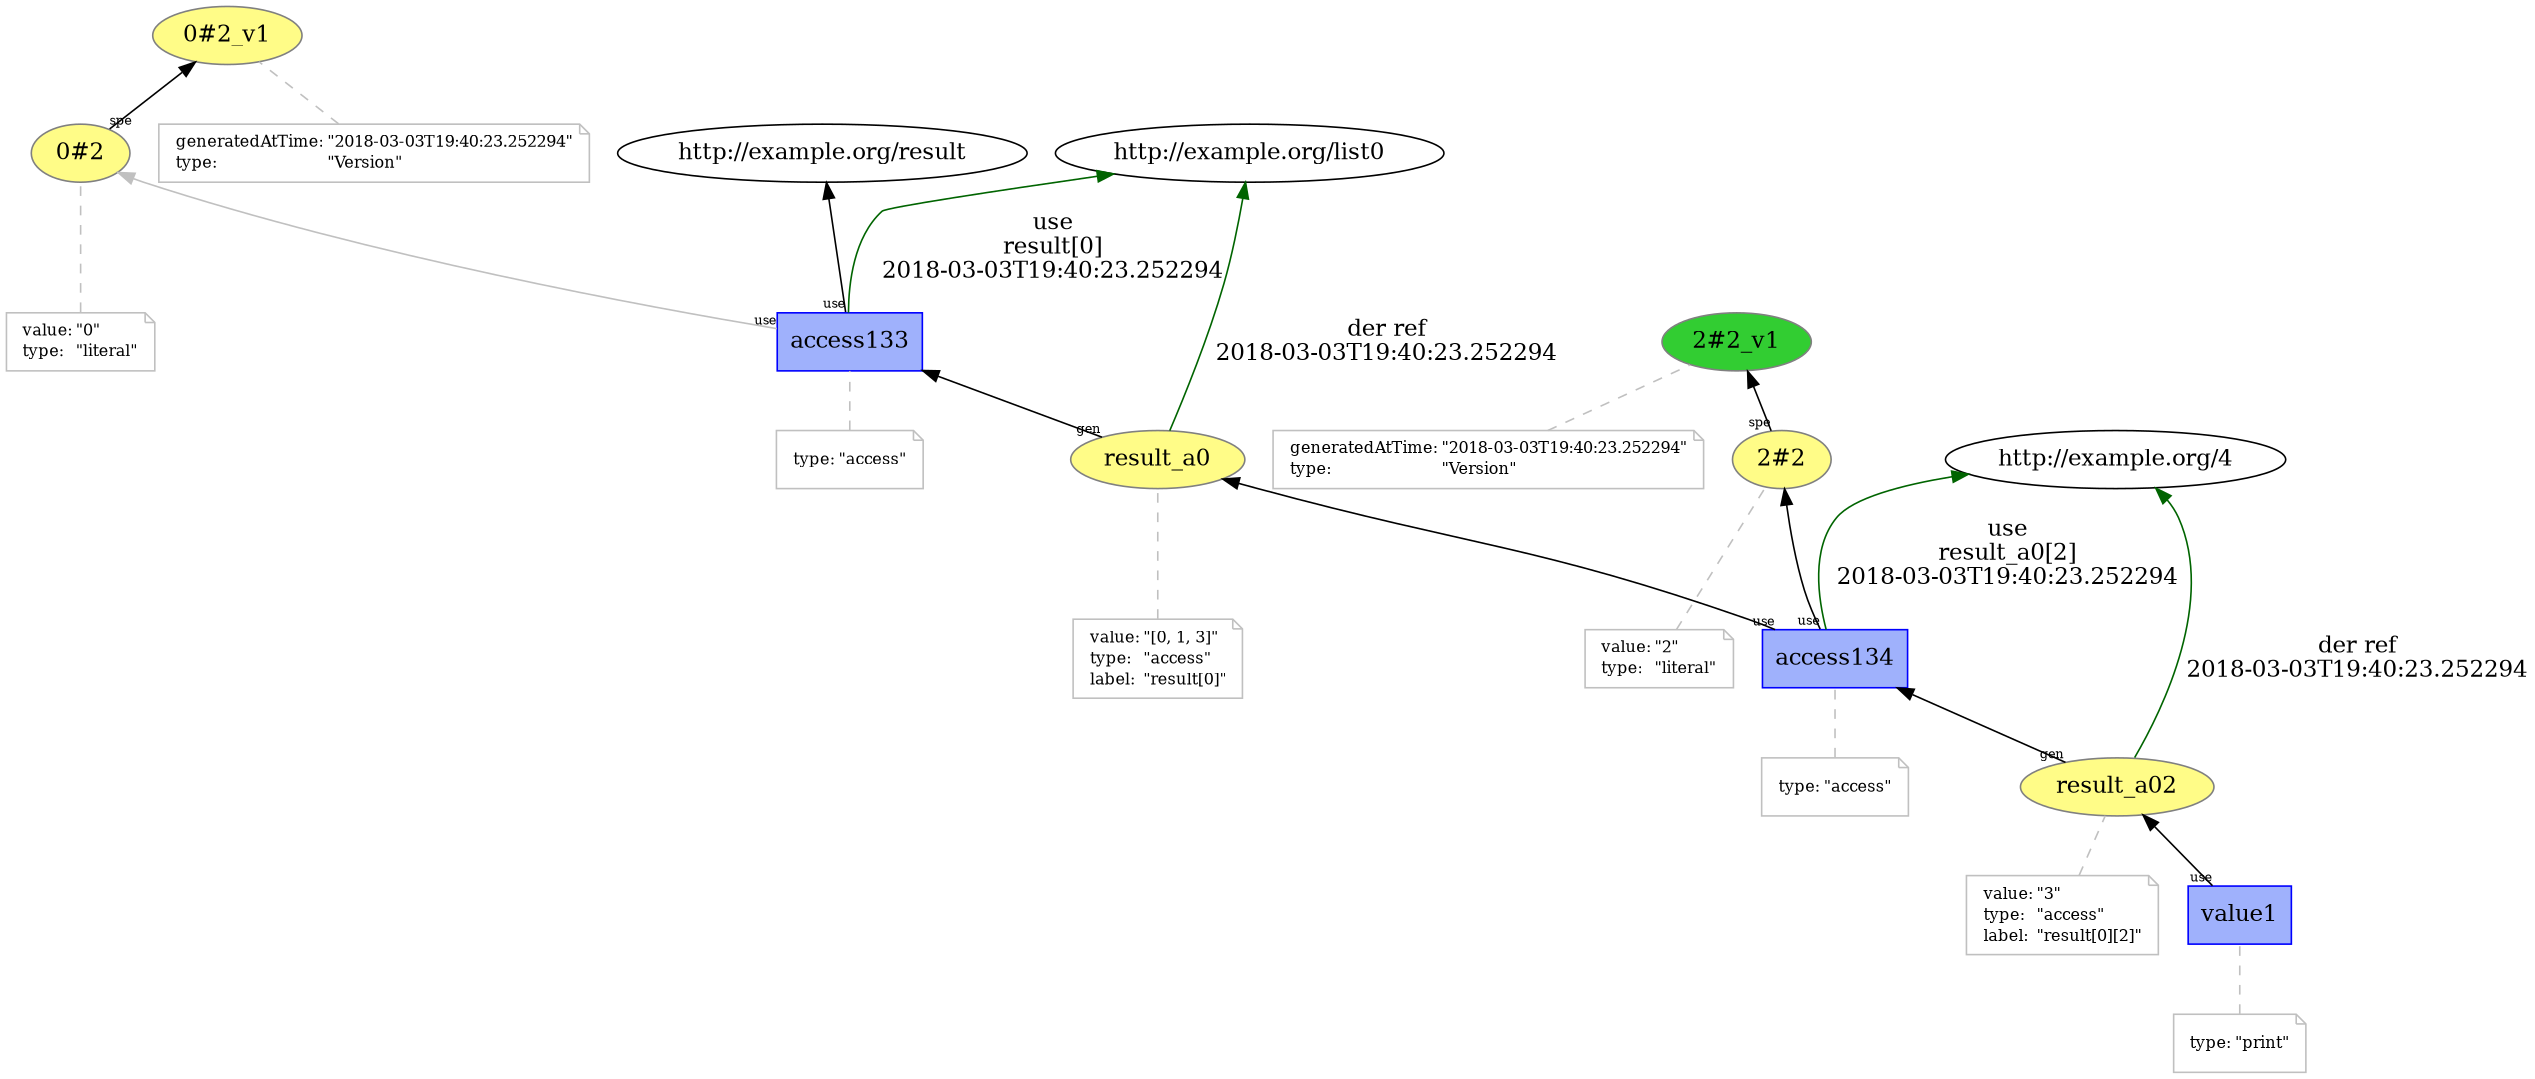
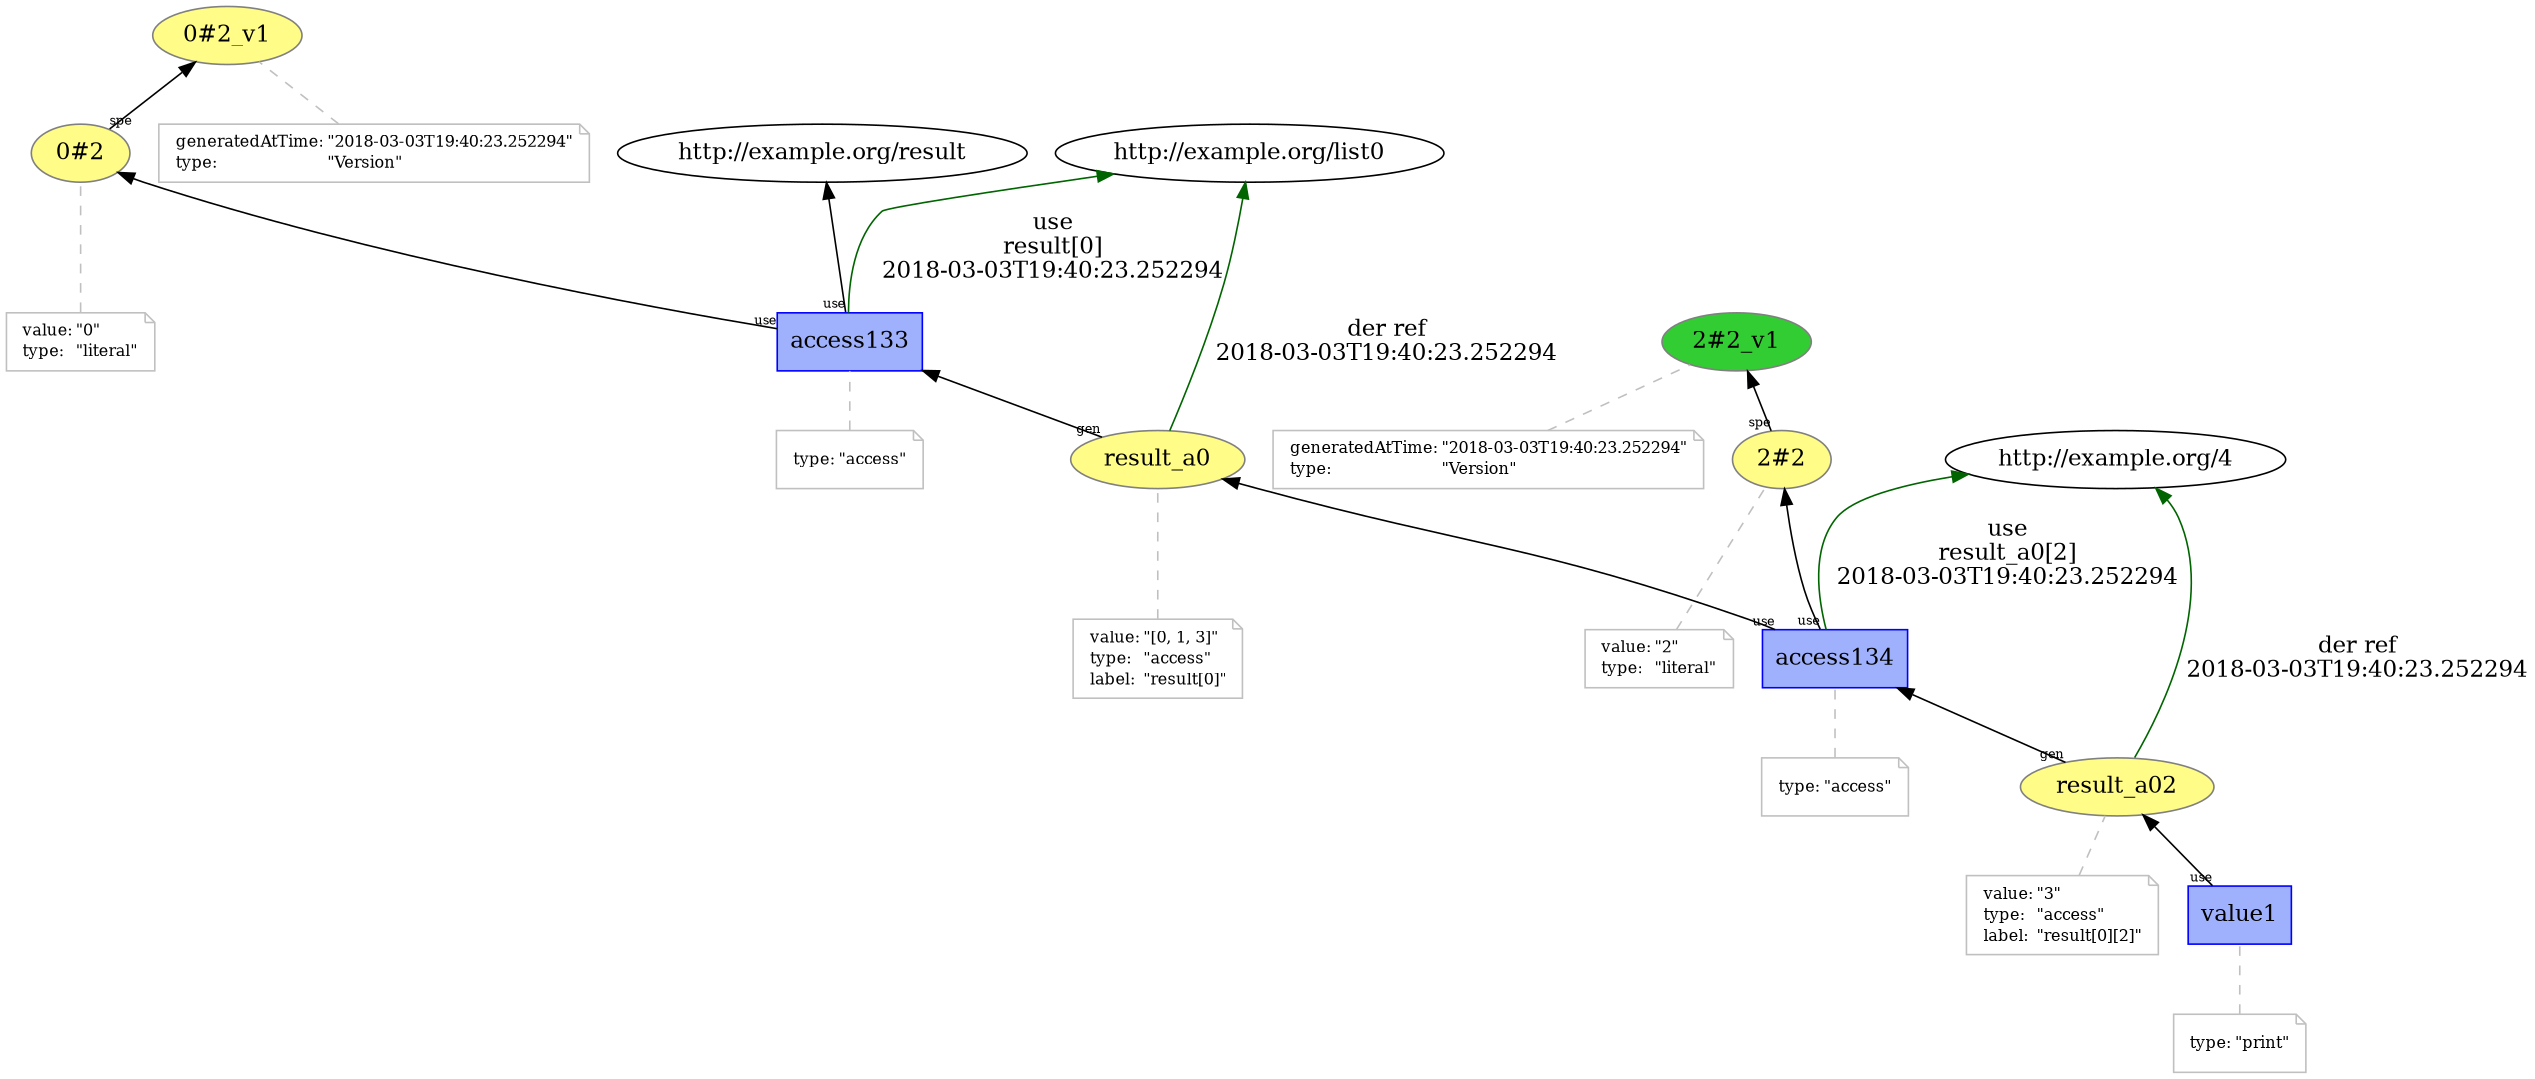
edge "access133" -> "0#2": color gray -> black
